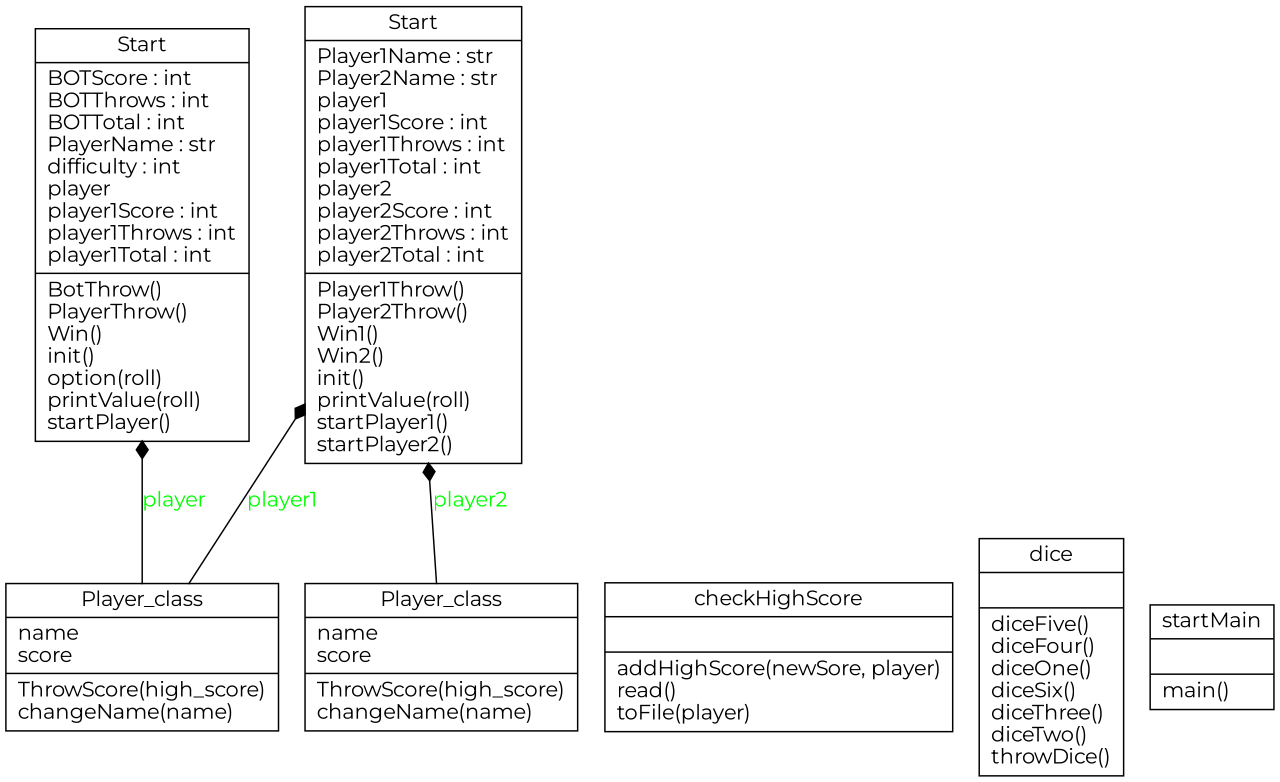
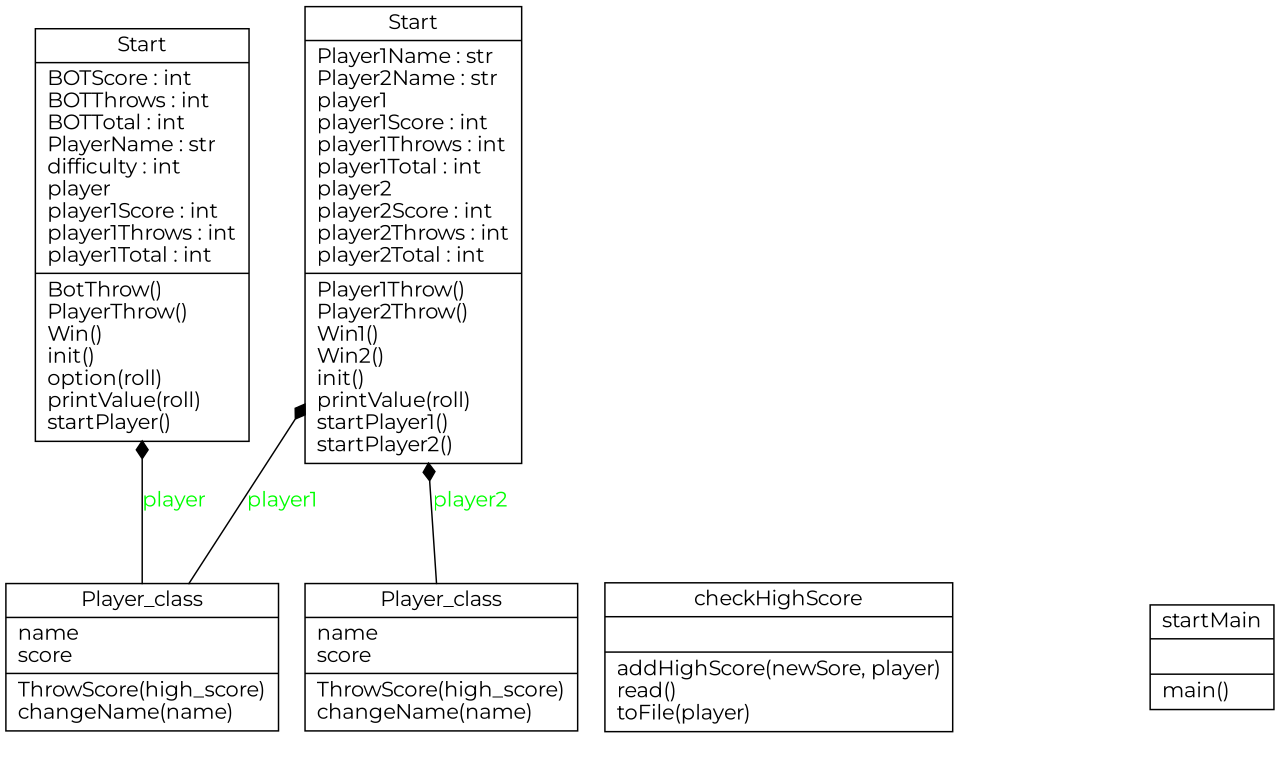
node "dice": removed
